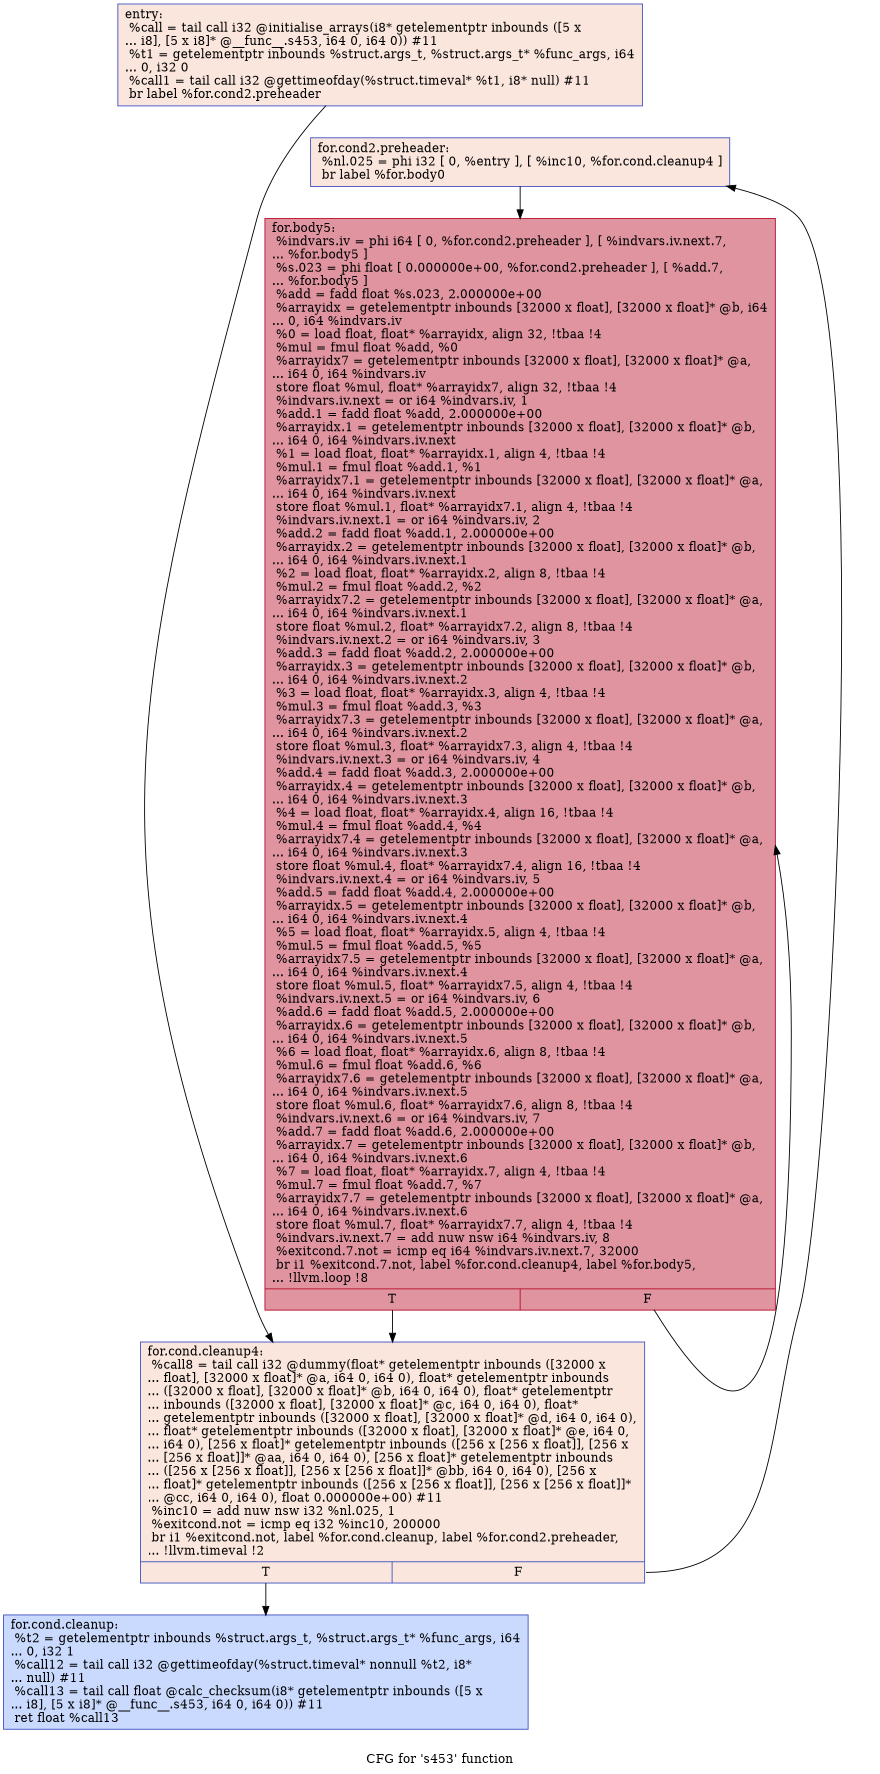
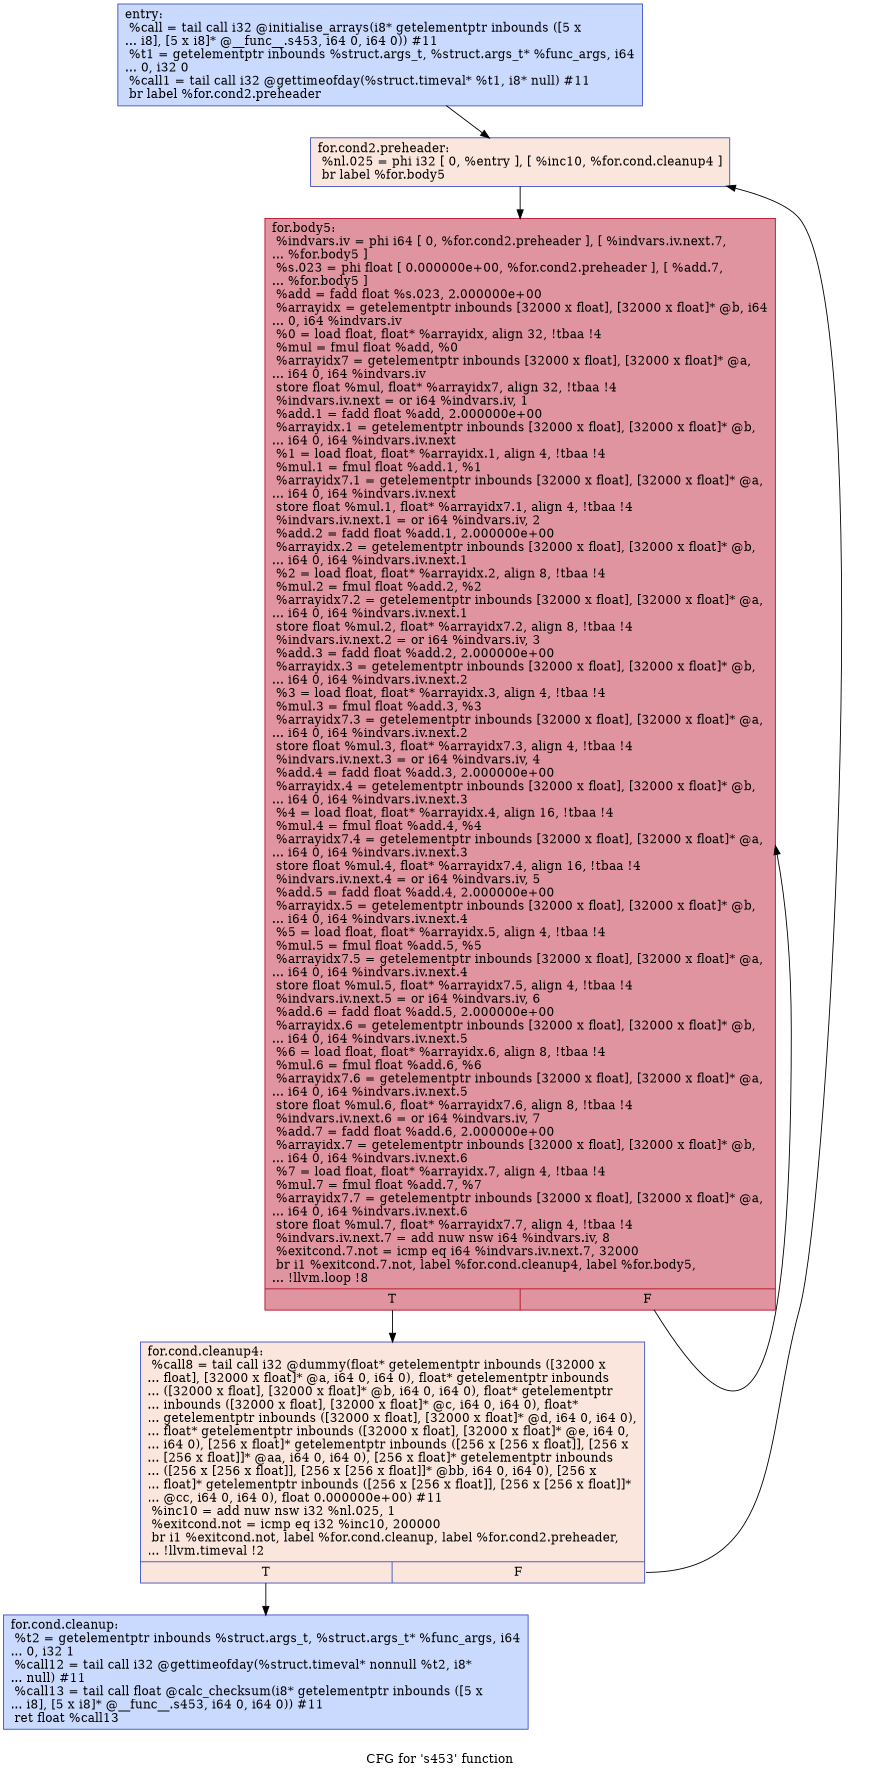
node "entry:": fillcolor #f3c7b170 -> #88abfd70
node "for.cond2.preheader:": text "br label %for.body0" -> "br label %for.body5"
edge "entry:" -> "for.cond.cleanup4:": now "entry:" -> "for.cond2.preheader:"
